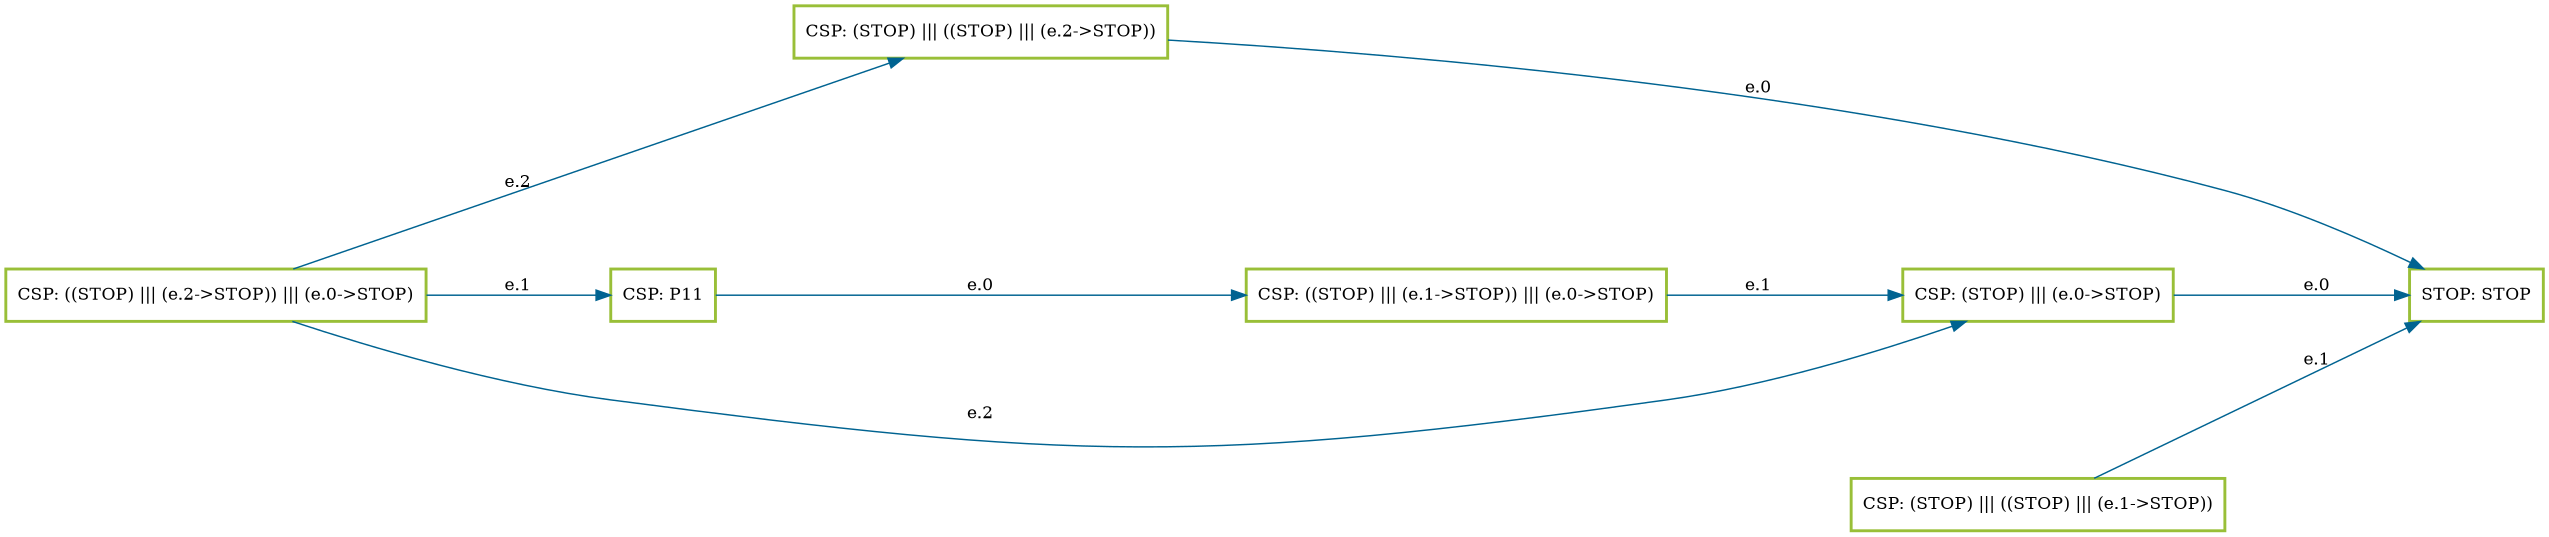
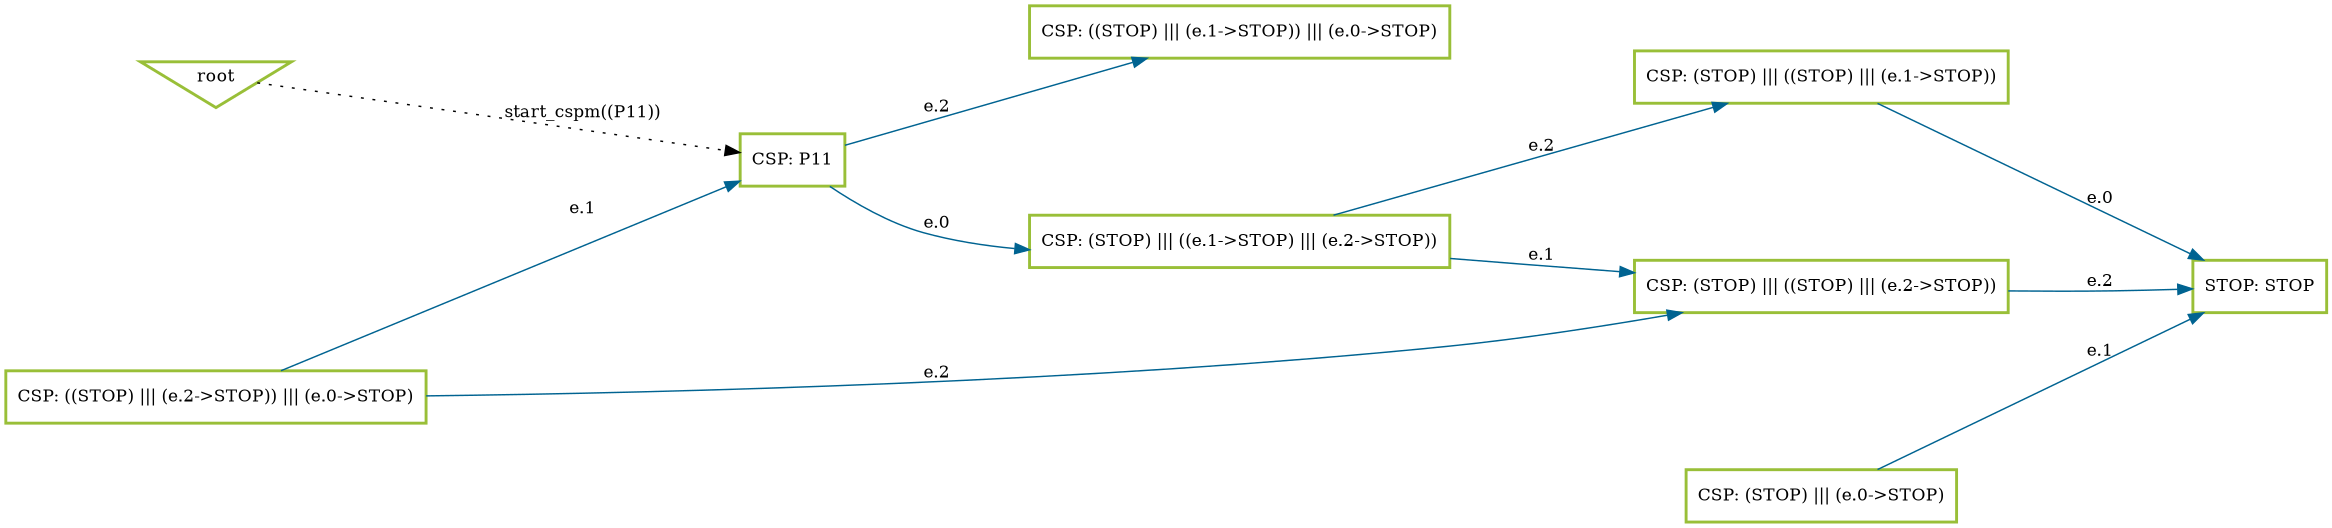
node "root": added
edge "CSP: (STOP) ||| ((STOP) ||| (e.2->STOP))" -> "STOP: STOP": label "e.0" -> "e.2"
node "CSP: (STOP) ||| ((e.1->STOP) ||| (e.2->STOP))": added
edge "CSP: P11" -> "CSP: ((STOP) ||| (e.1->STOP)) ||| (e.0->STOP)": label "e.0" -> "e.2"
edge "CSP: (STOP) ||| (e.0->STOP)" -> "STOP: STOP": label "e.0" -> "e.1"
edge "CSP: ((STOP) ||| (e.1->STOP)) ||| (e.0->STOP)" -> "CSP: (STOP) ||| (e.0->STOP)": removed, label "e.1"
edge "CSP: (STOP) ||| ((STOP) ||| (e.1->STOP))" -> "STOP: STOP": label "e.1" -> "e.0"
edge "CSP: ((STOP) ||| (e.2->STOP)) ||| (e.0->STOP)" -> "CSP: (STOP) ||| (e.0->STOP)": removed, label "e.2"
